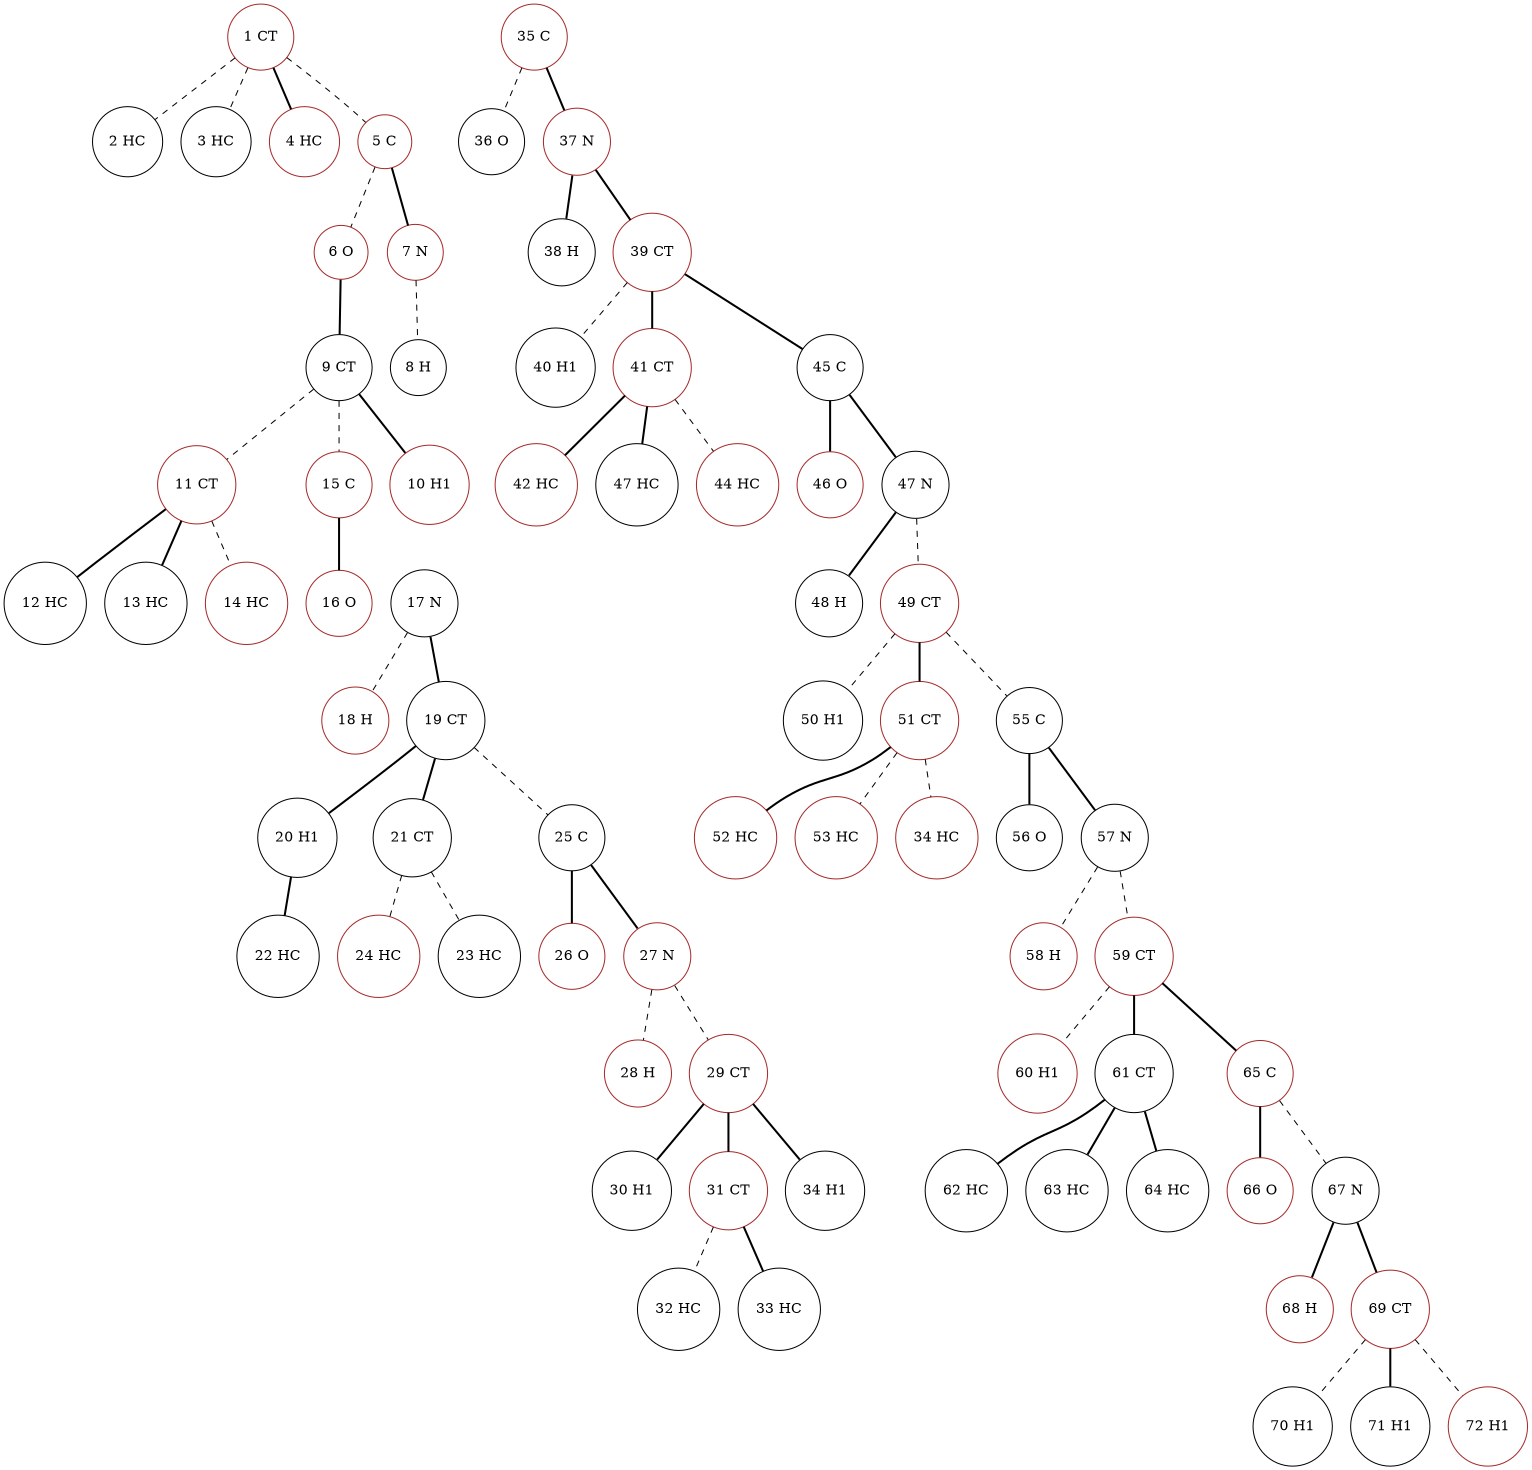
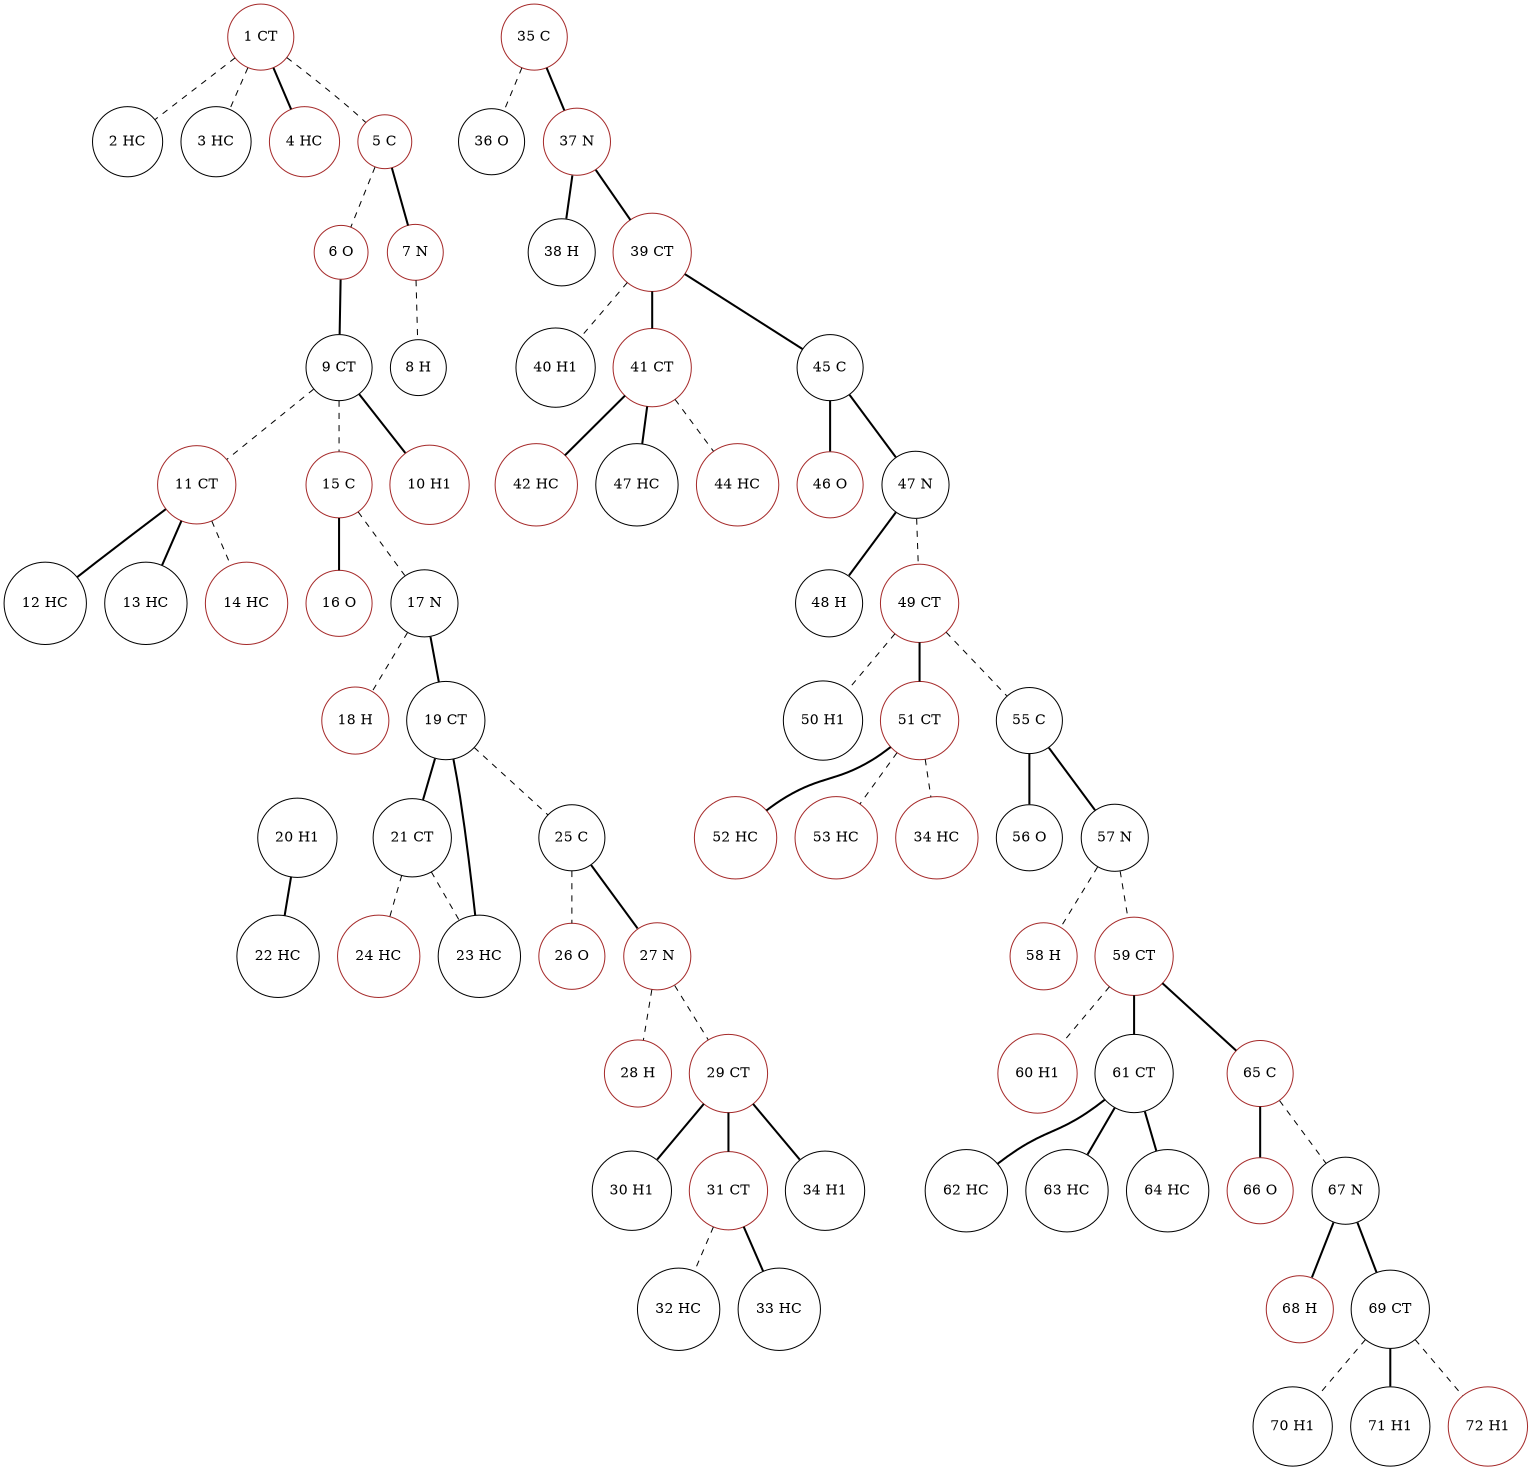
edge "15 C" -- "17 N": added
edge "19 CT" -- "20 H1": now "19 CT" -- "23 HC"
edge "25 C" -- "26 O": style bold -> dashed
node "69 CT": color brown -> black
